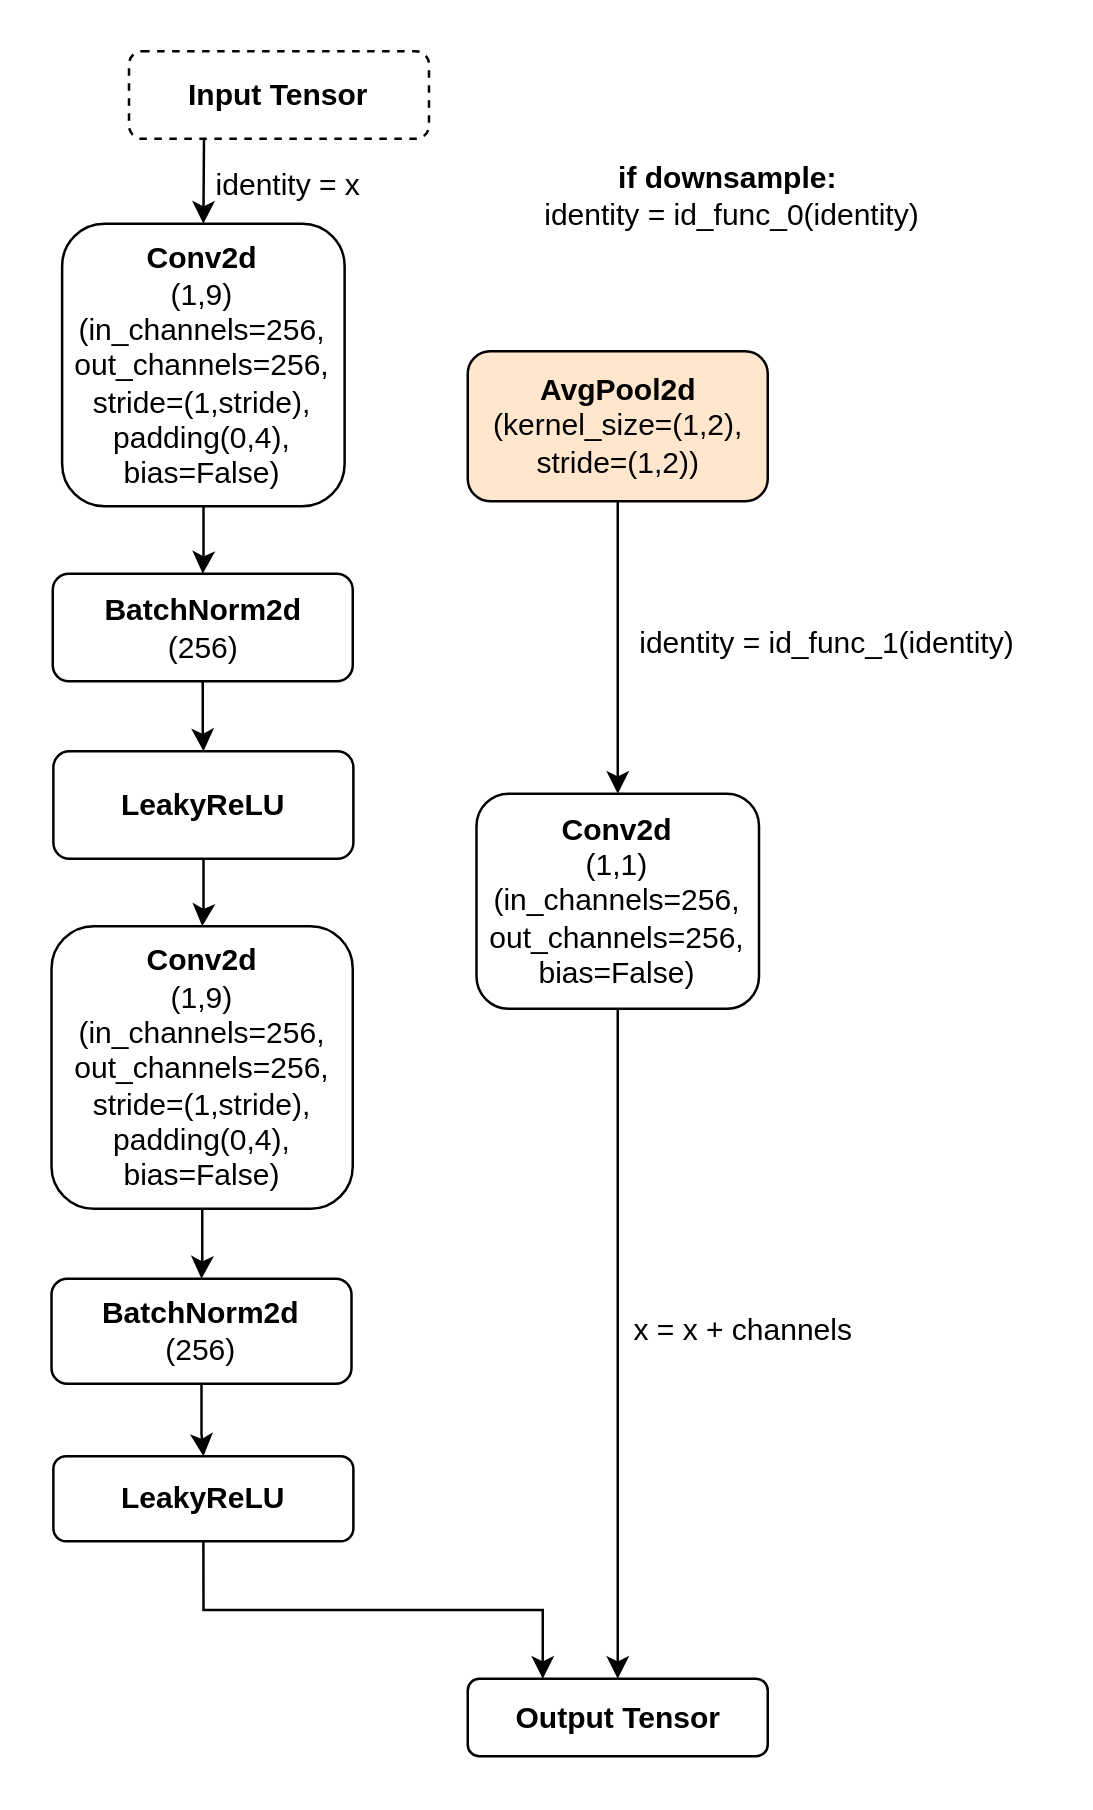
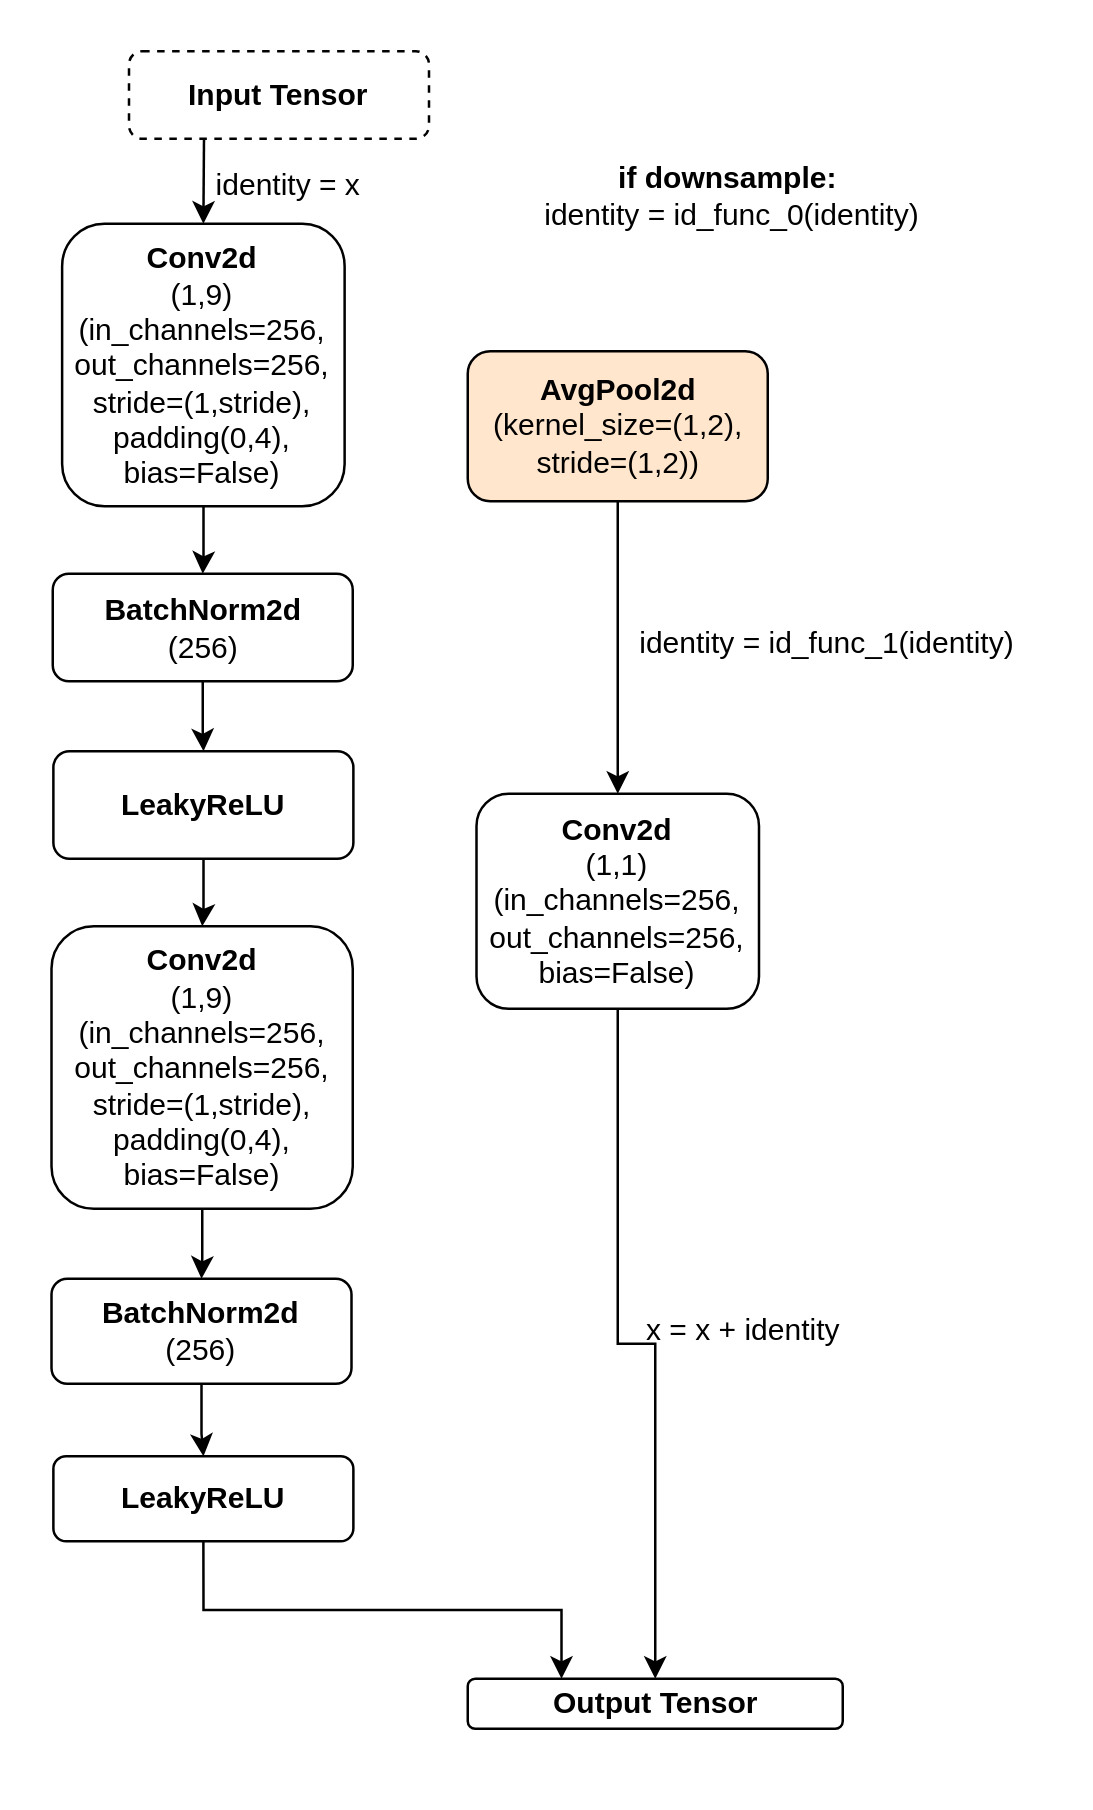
node "x = x + channels": label "x = x + channels" -> "x = x + identity"
node "Output Tensor": size 300x78 -> 375x50
